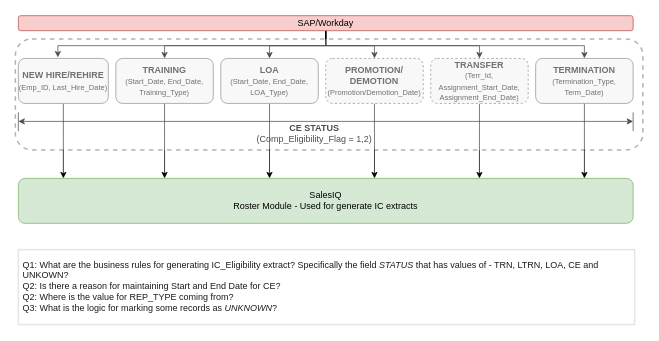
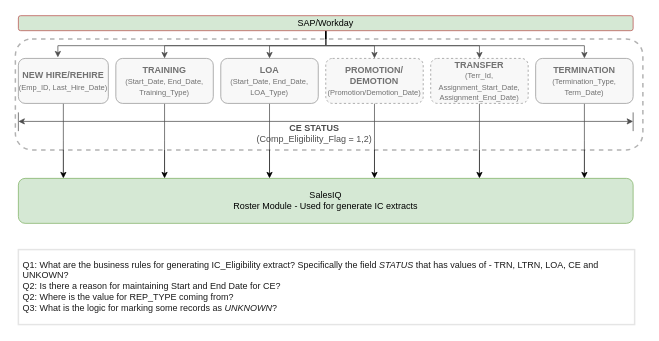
node "SAP/Workday": fillcolor #f8cecc -> #d5e8d4
